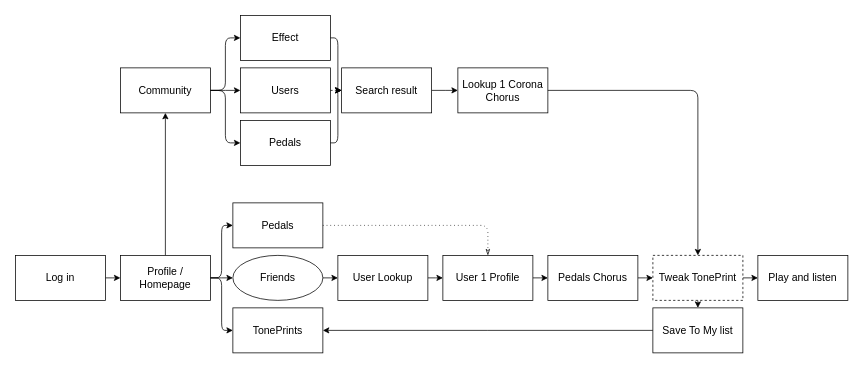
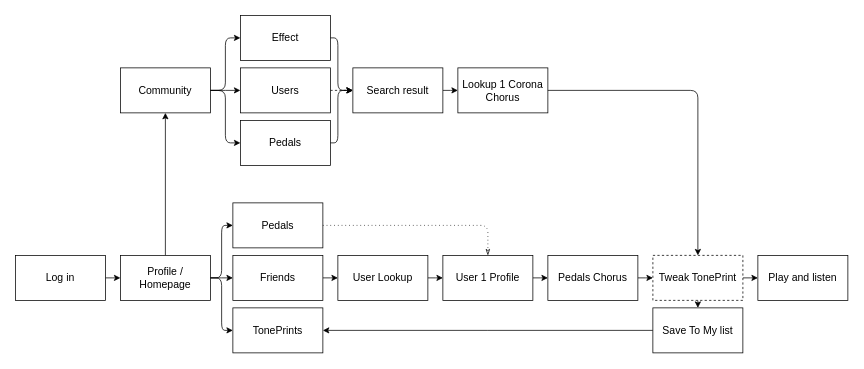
node "Search result": moved (387, 90) -> (398, 90)
node "Friends": shape ellipse -> rectangle
